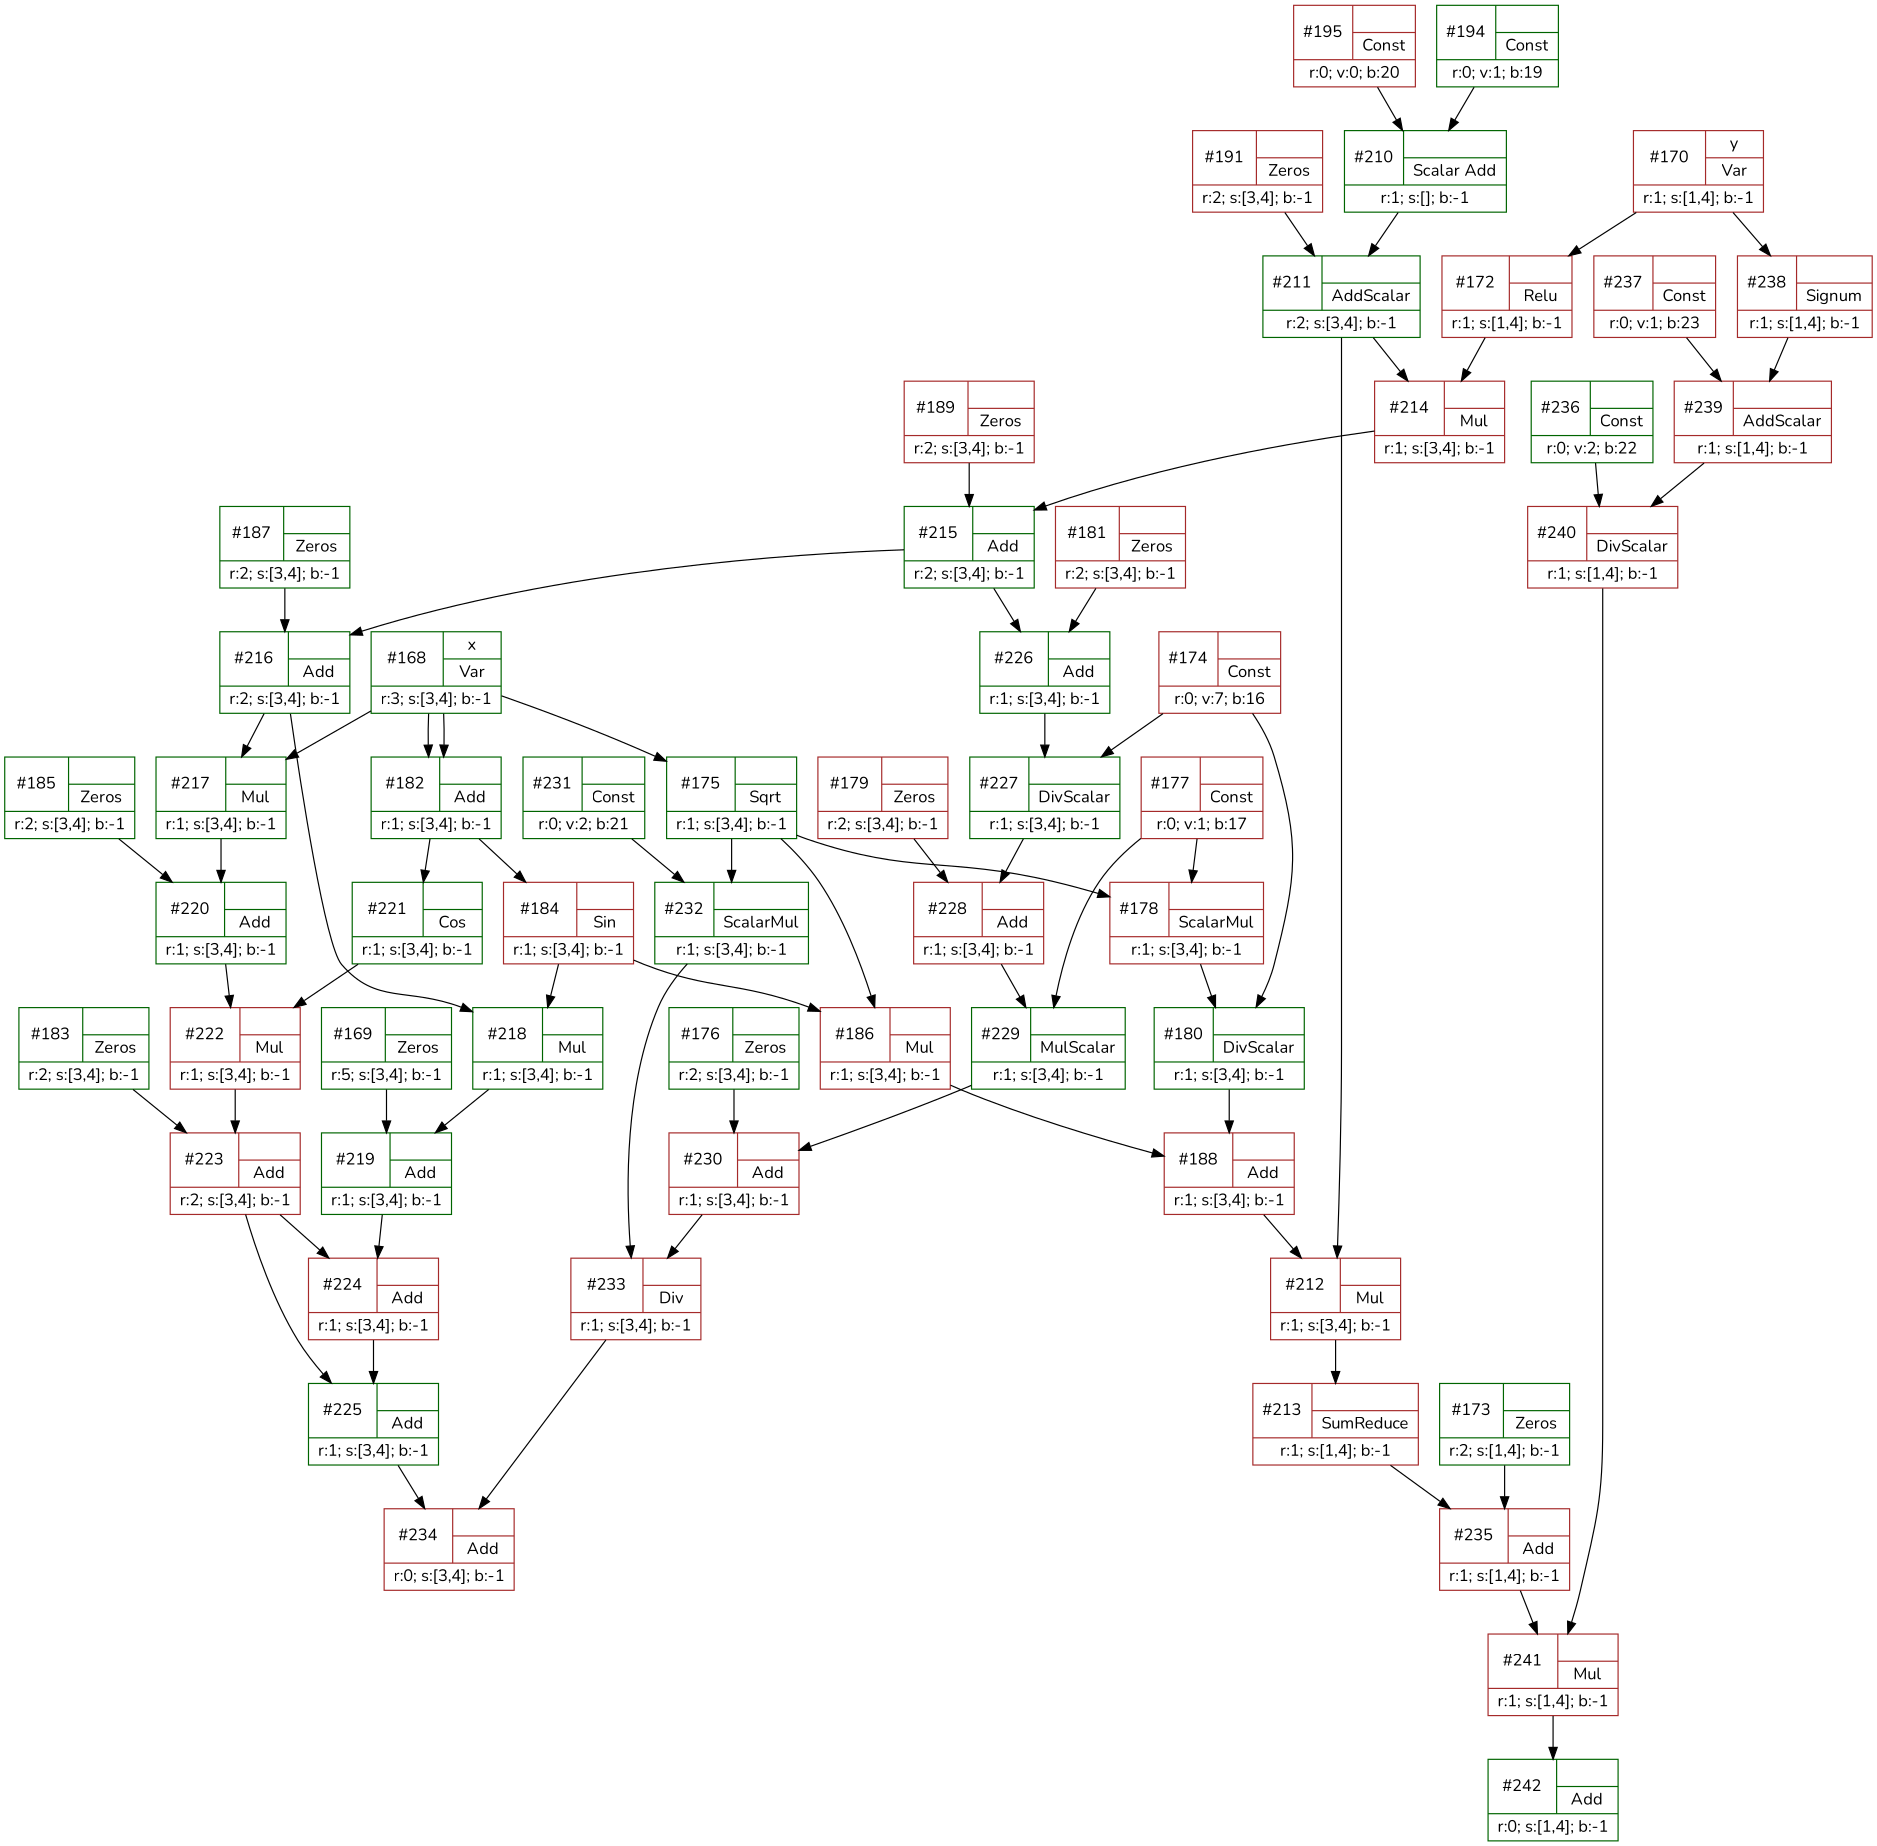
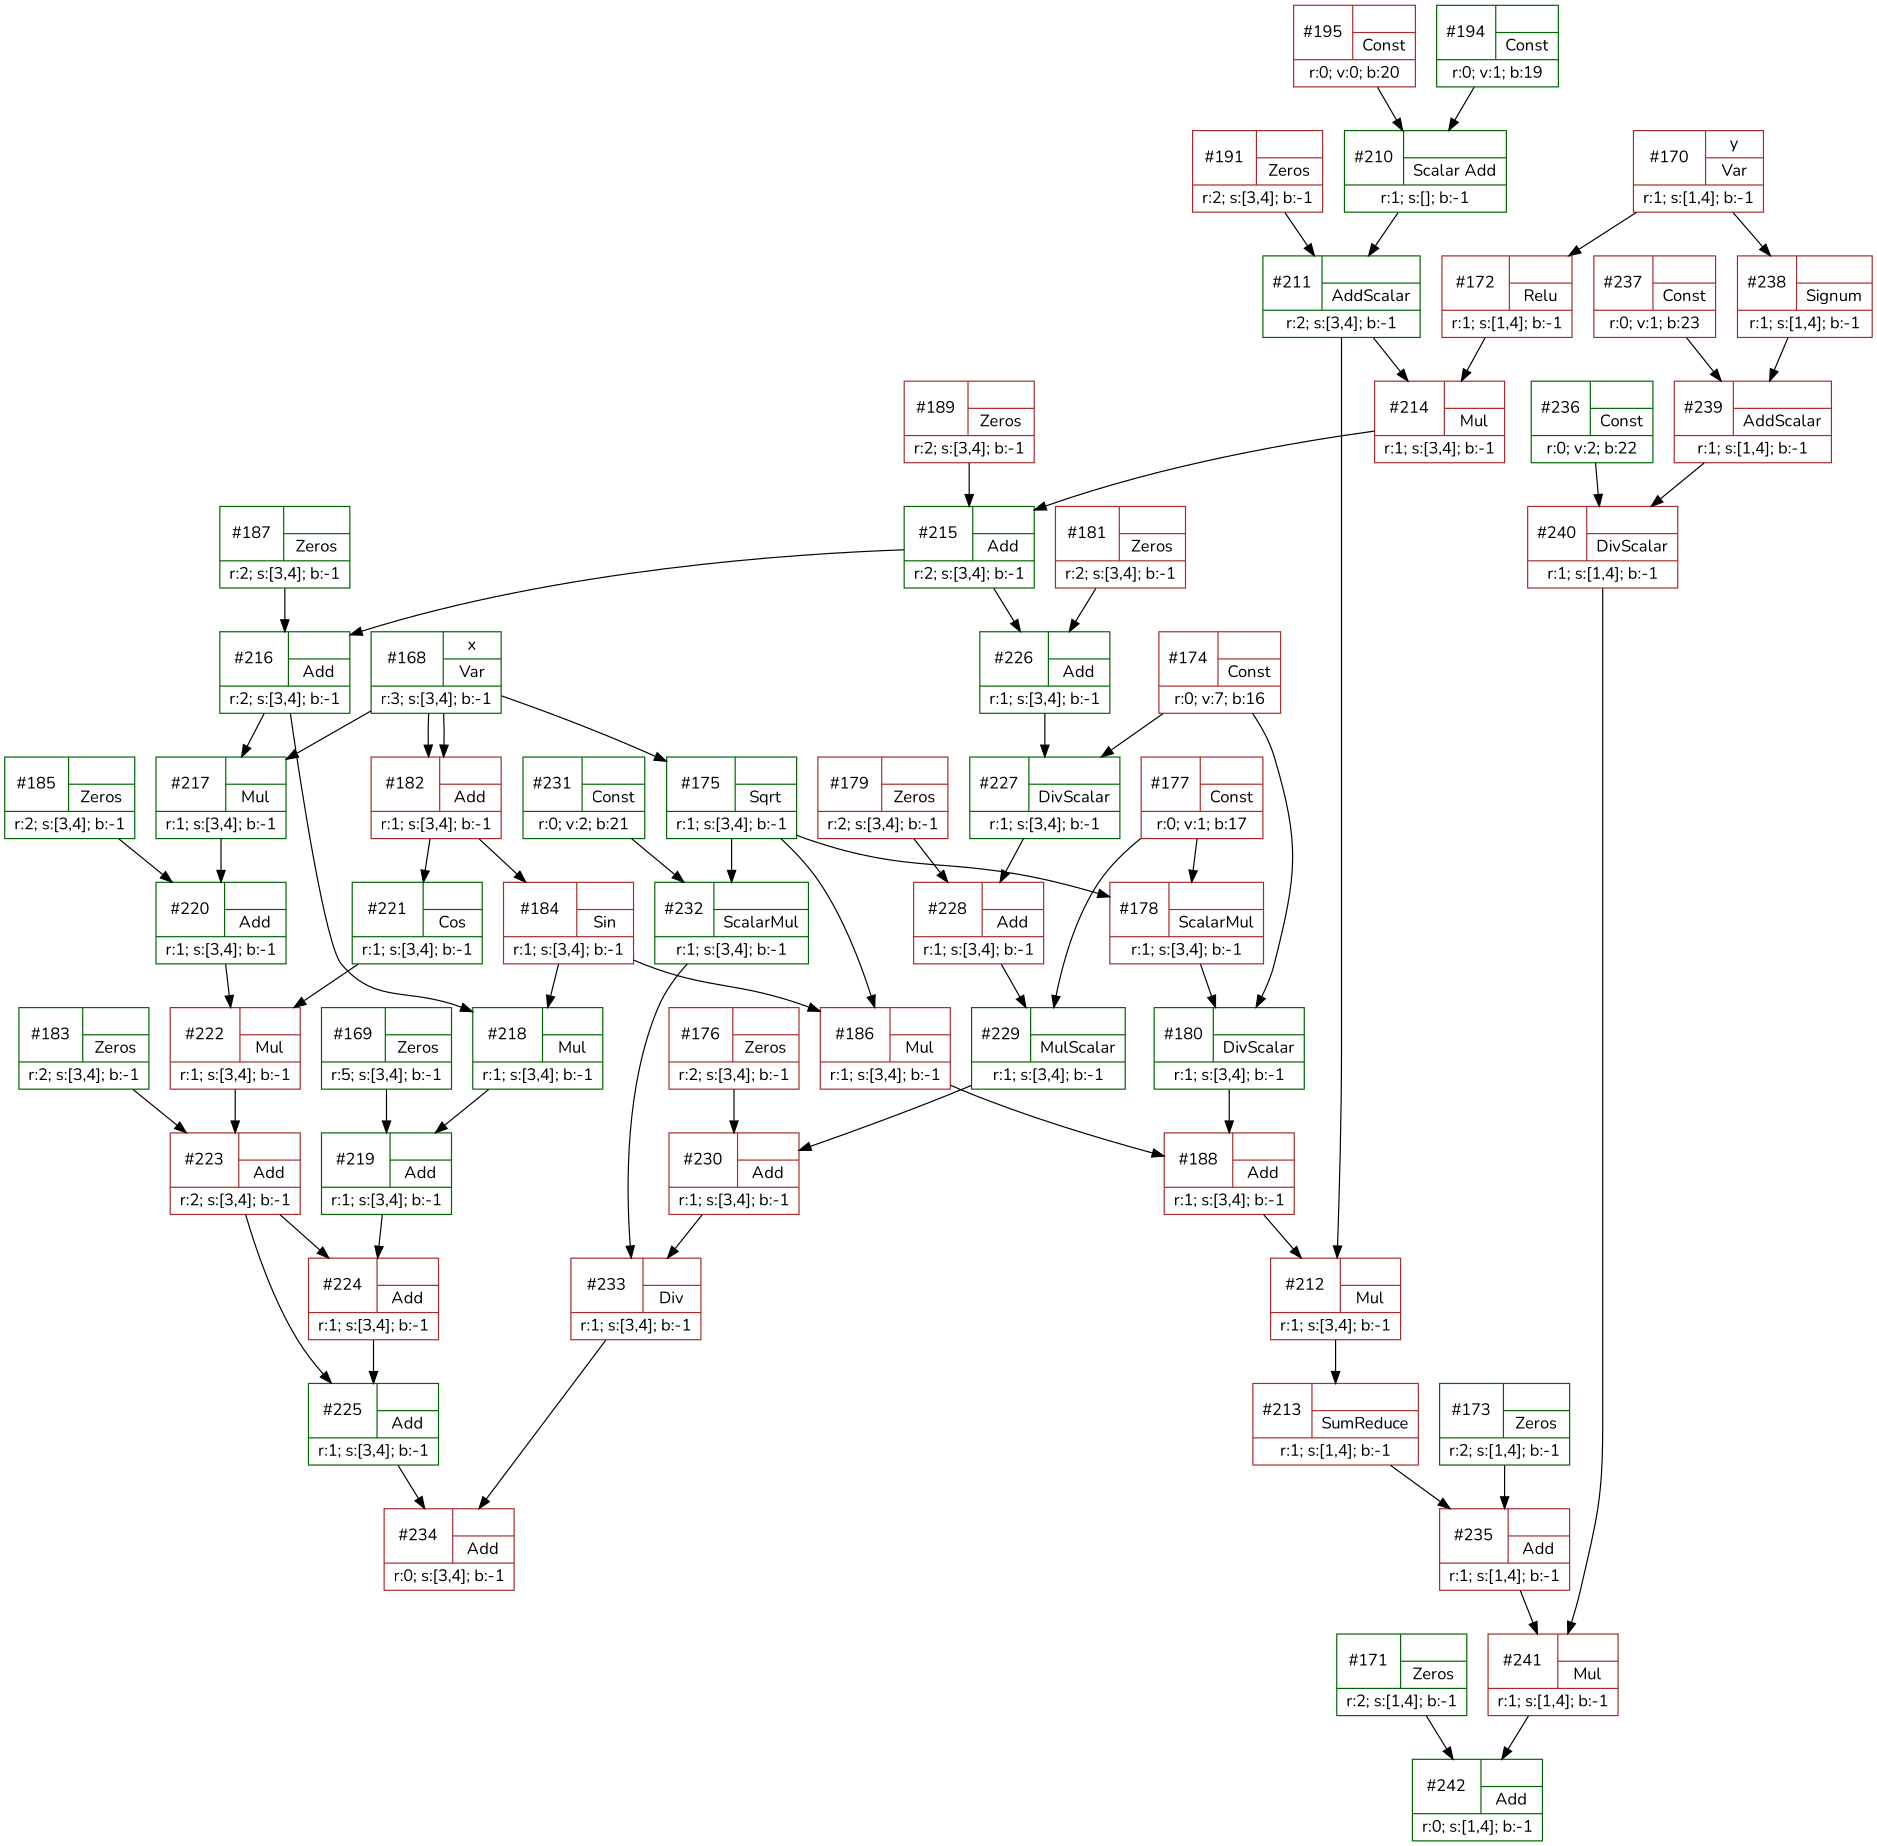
node "#182": color darkgreen -> brown
node "#176": color darkgreen -> brown
node "#171": added
